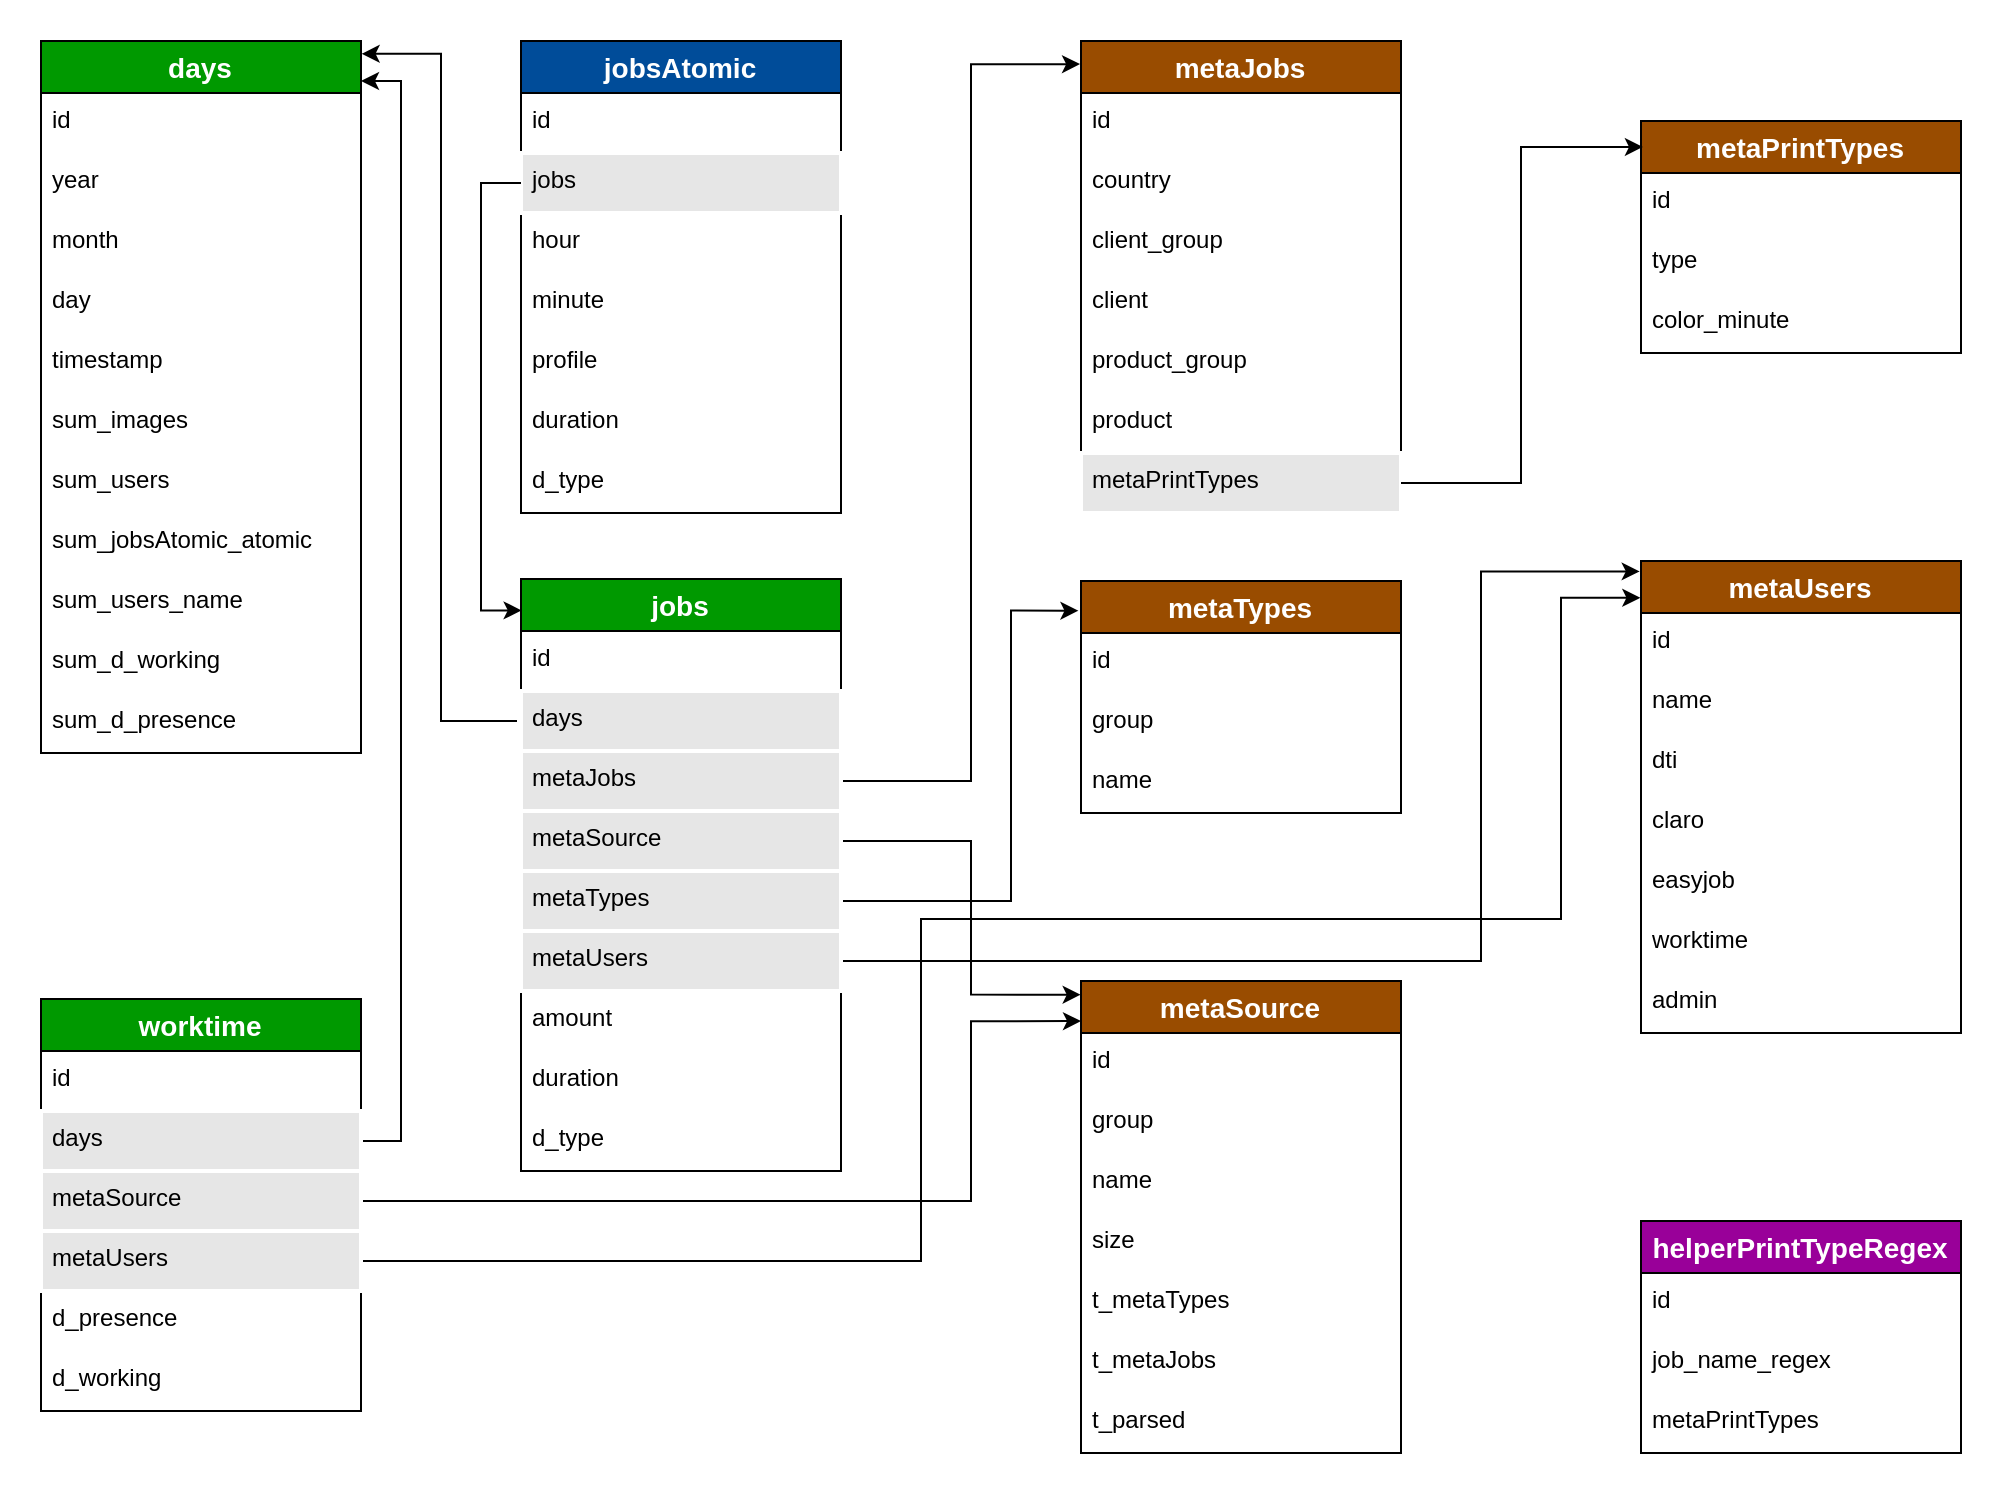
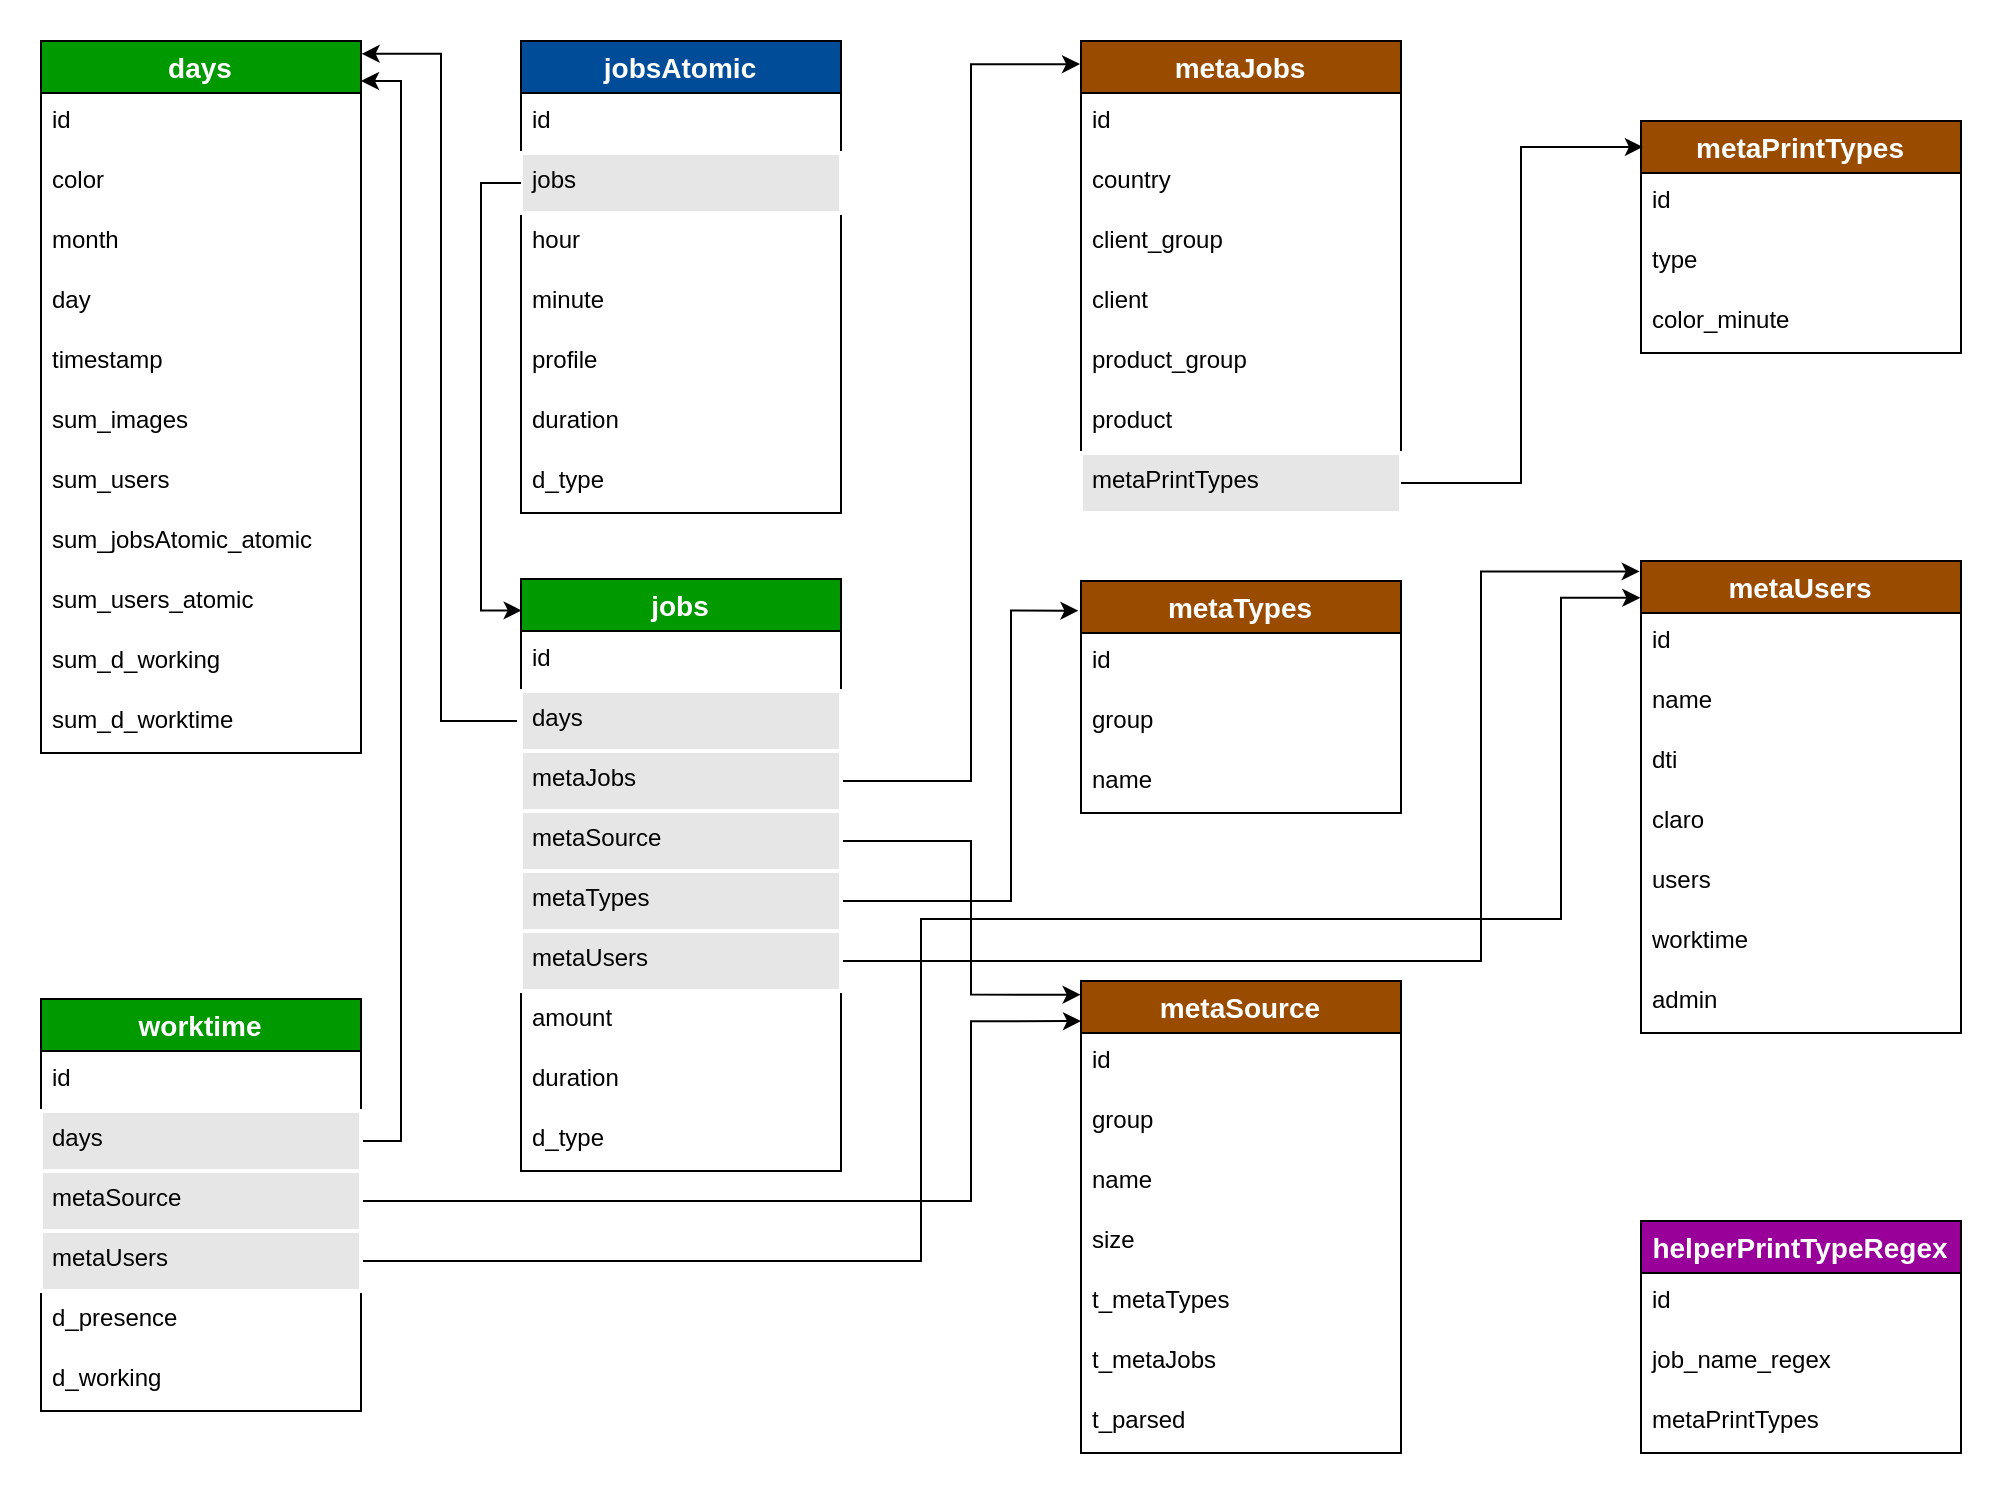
node "year": label "year" -> "color"
node "sum_users_name": label "sum_users_name" -> "sum_users_atomic"
node "sum_d_presence": label "sum_d_presence" -> "sum_d_worktime"
node "easyjob": label "easyjob" -> "users"
